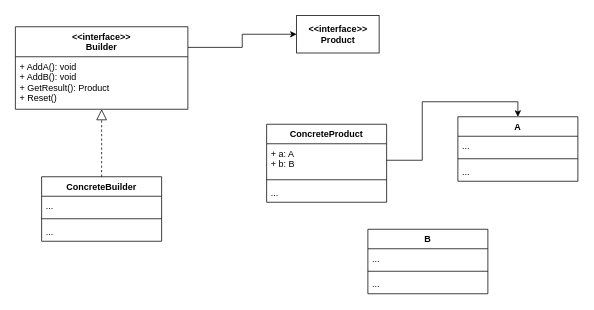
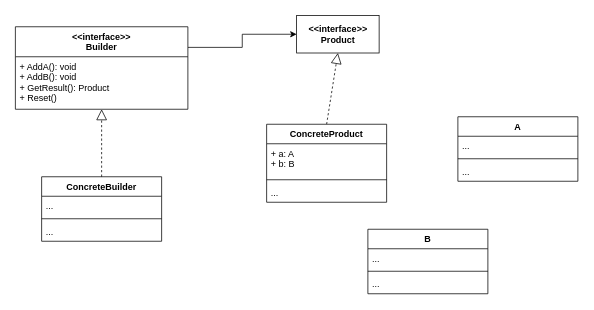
edge "ConcreteProduct" -> "<<interface>> Product": added
edge "+ a: A + b: B" -> "A": removed
